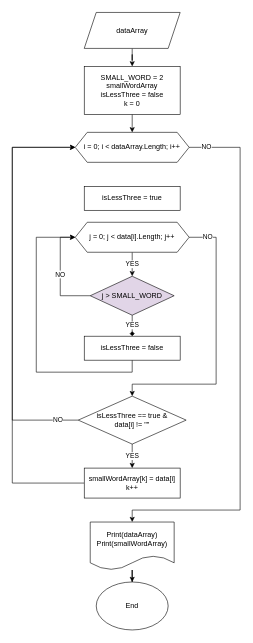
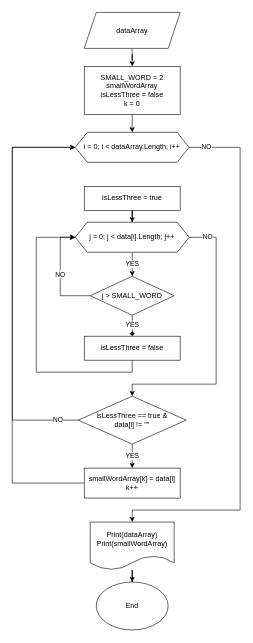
edge "isLessThree = true" -> "j = 0; j < data[i].Length; j++": added
node "j > SMALL_WORD": fillcolor #e1d5e7 -> #ffffff
